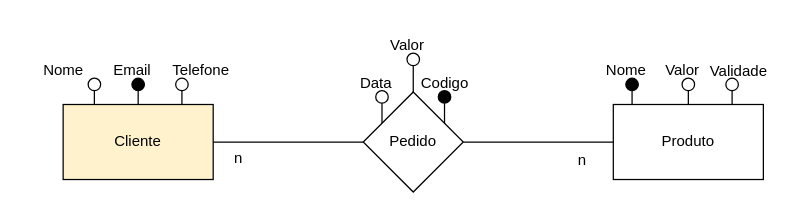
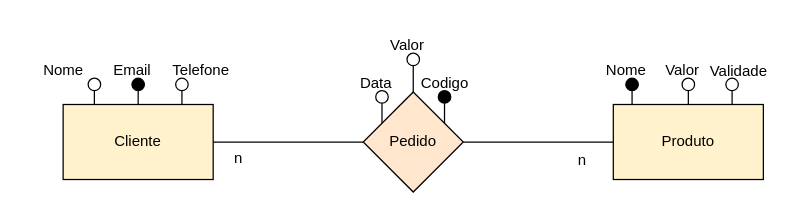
node "Pedido": fillcolor #ffffff -> #ffe6cc
node "Produto": fillcolor #ffffff -> #fff2cc
